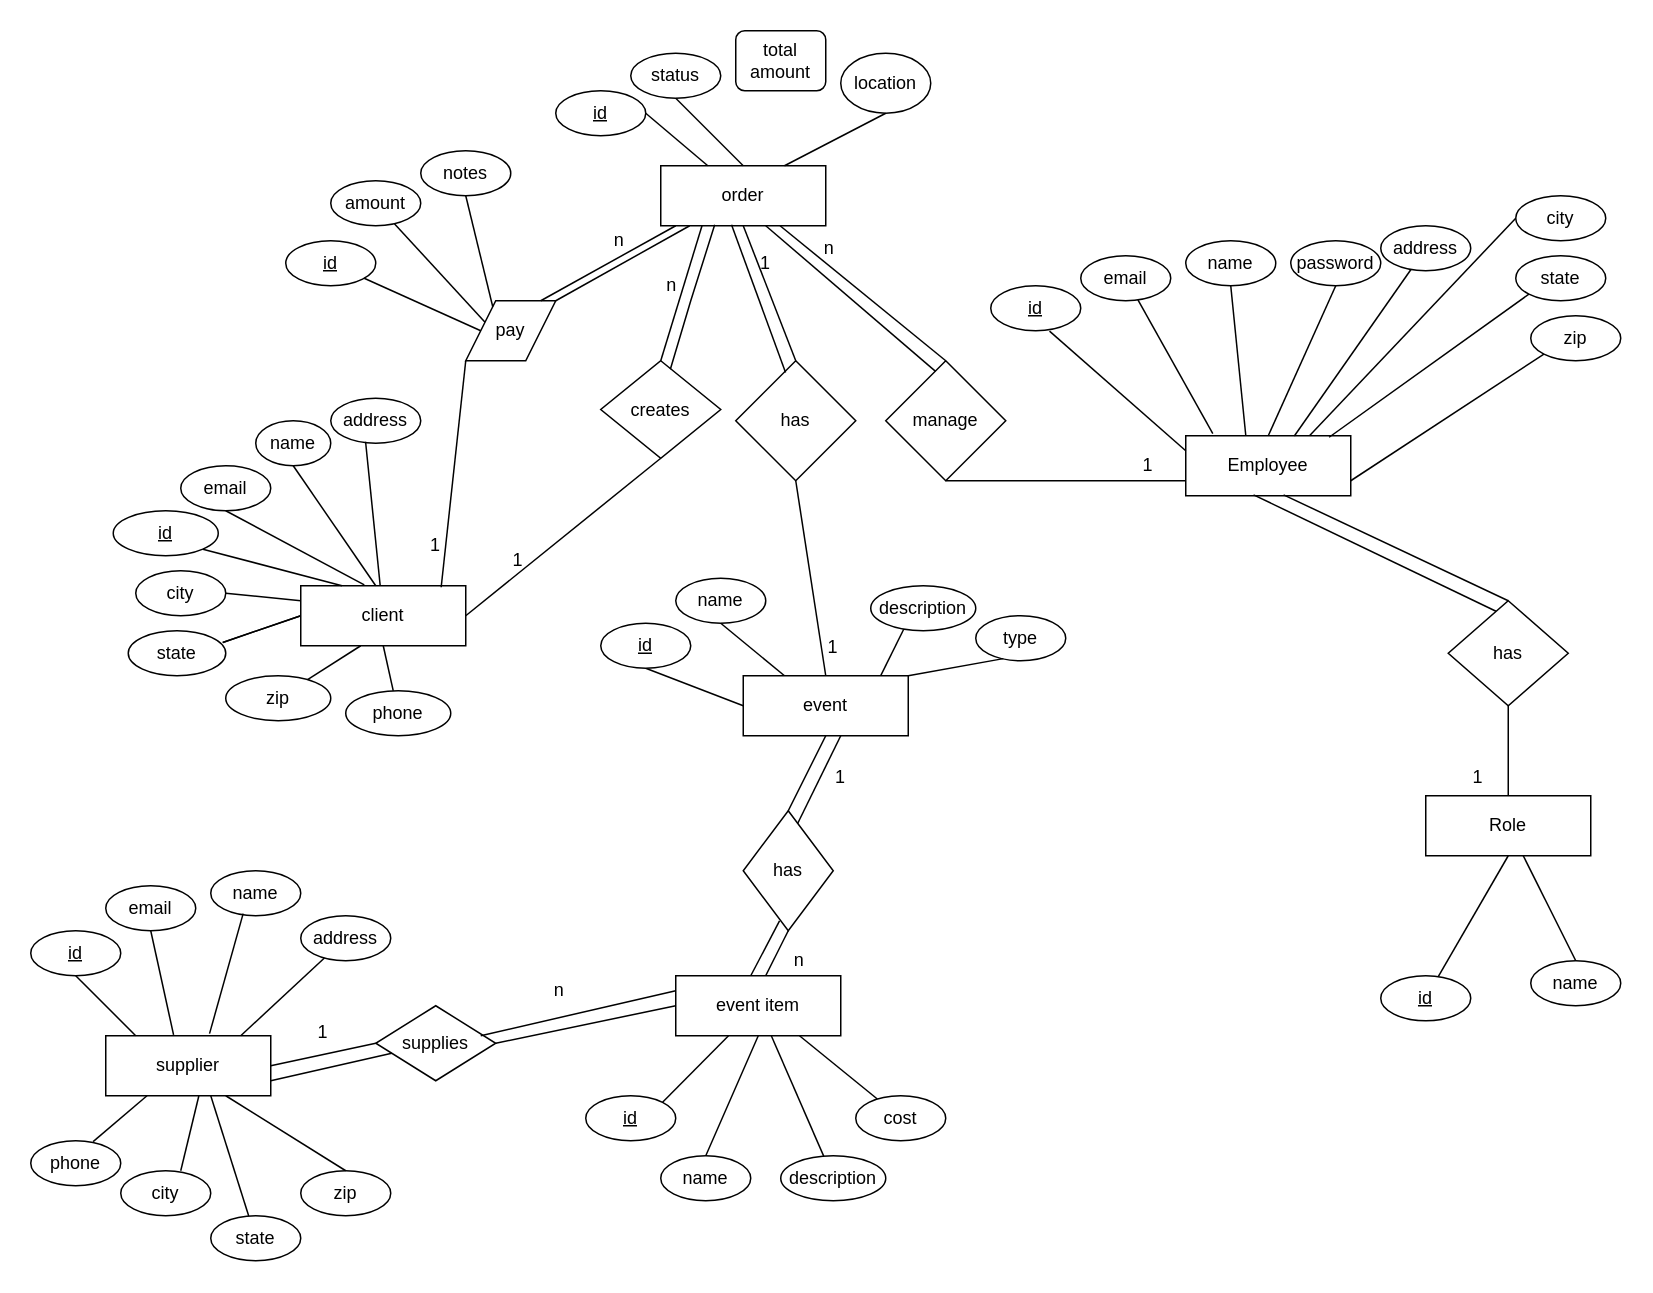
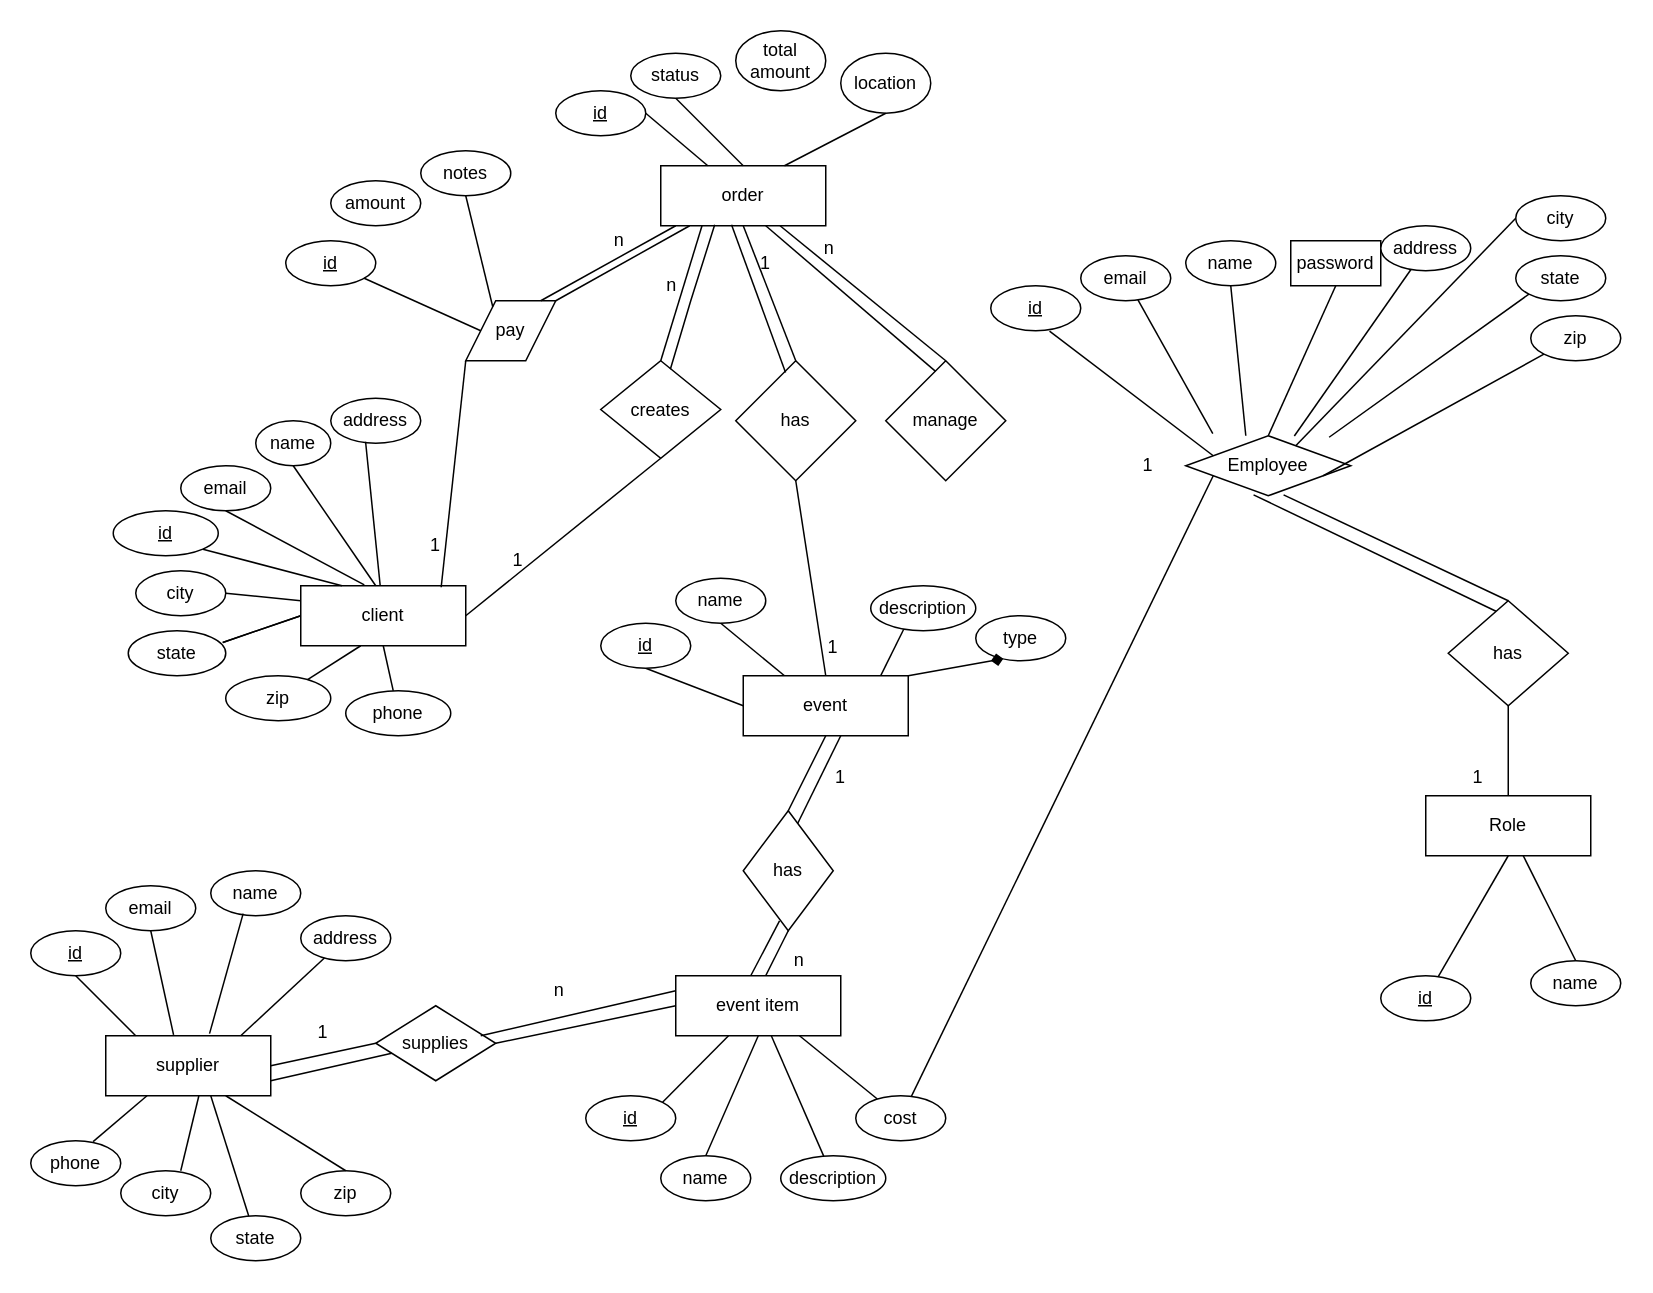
node "total amount": shape rounded rectangle -> ellipse
node "password": shape ellipse -> rectangle
edge "amount" -- "pay": removed
node "Employee": shape rectangle -> diamond
edge "manage" -- "Employee": now "cost" -- "Employee"
edge "type" -- "event": arrowhead none -> diamond
